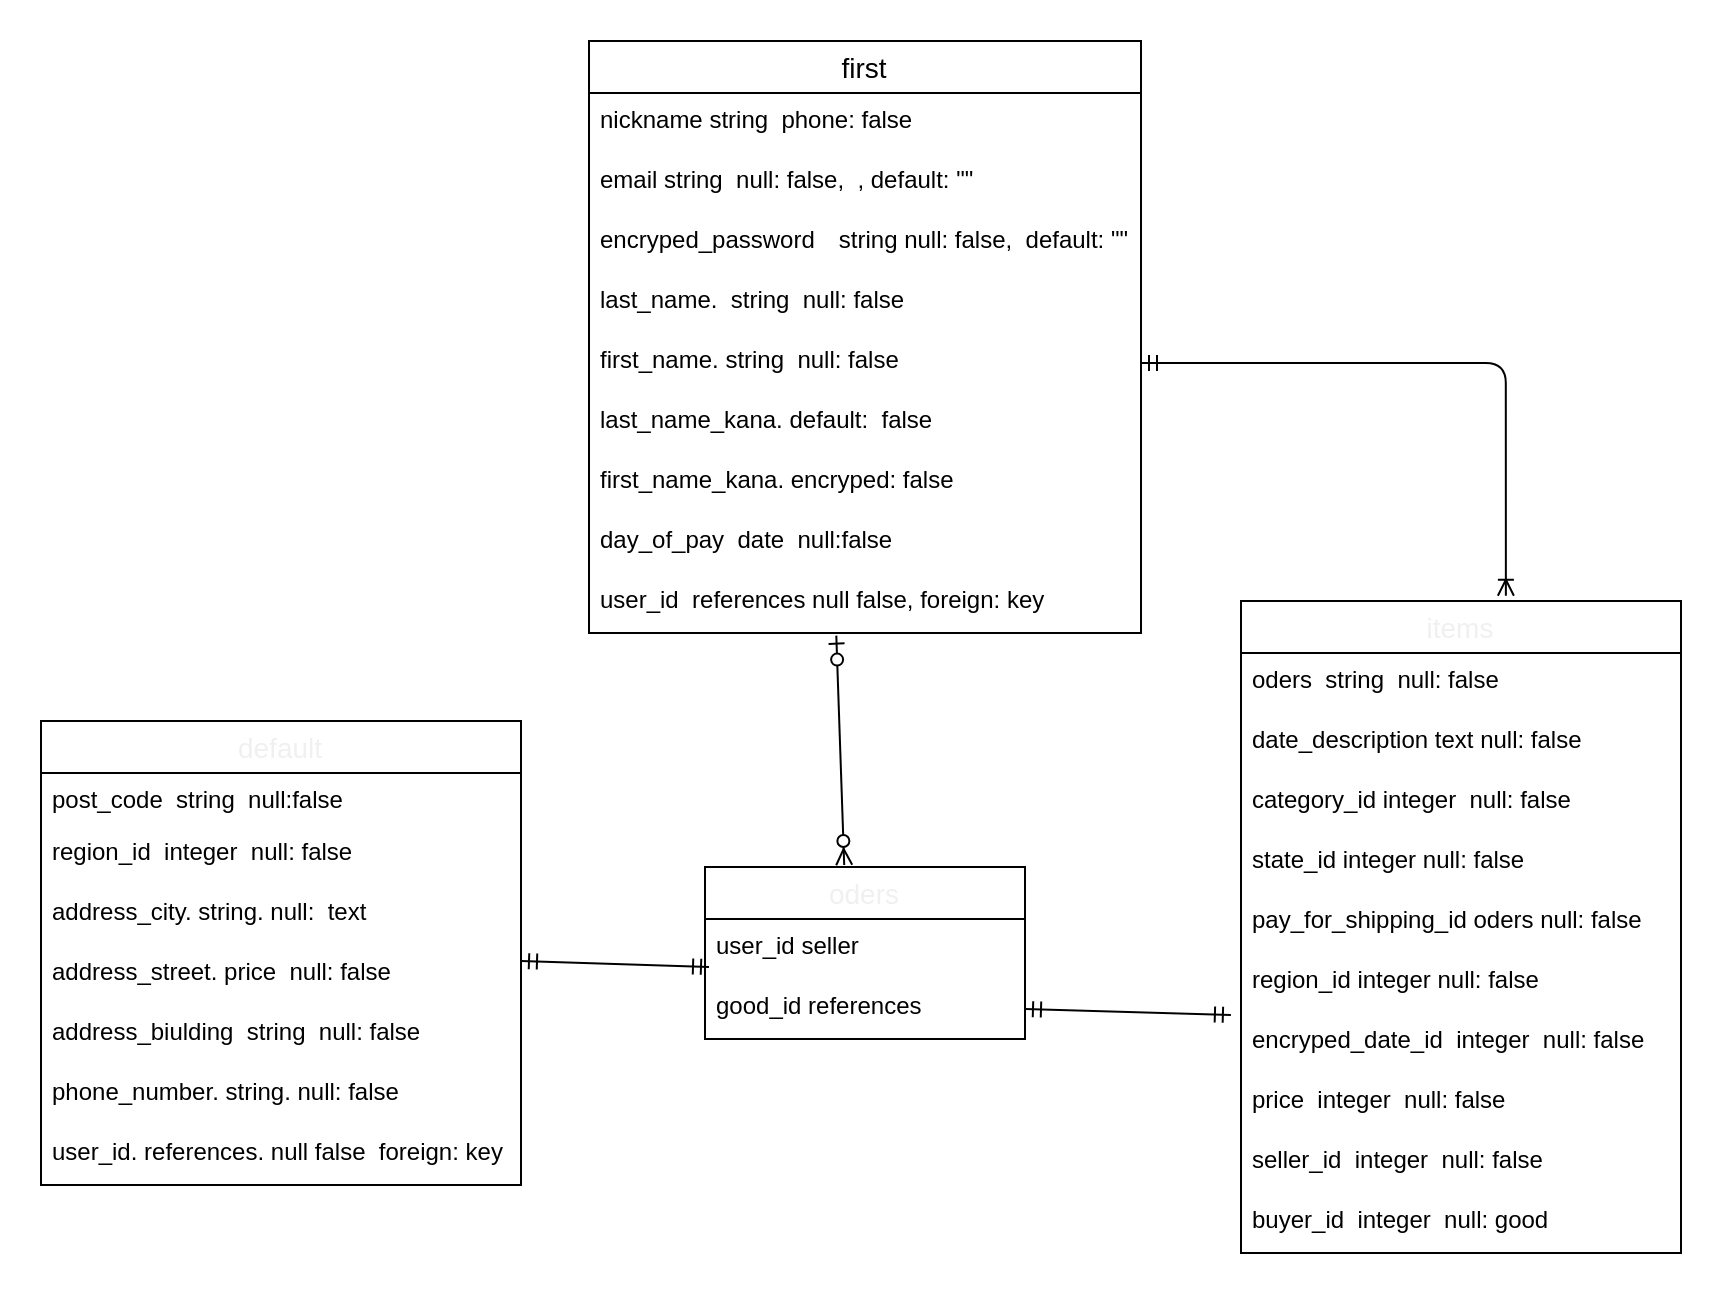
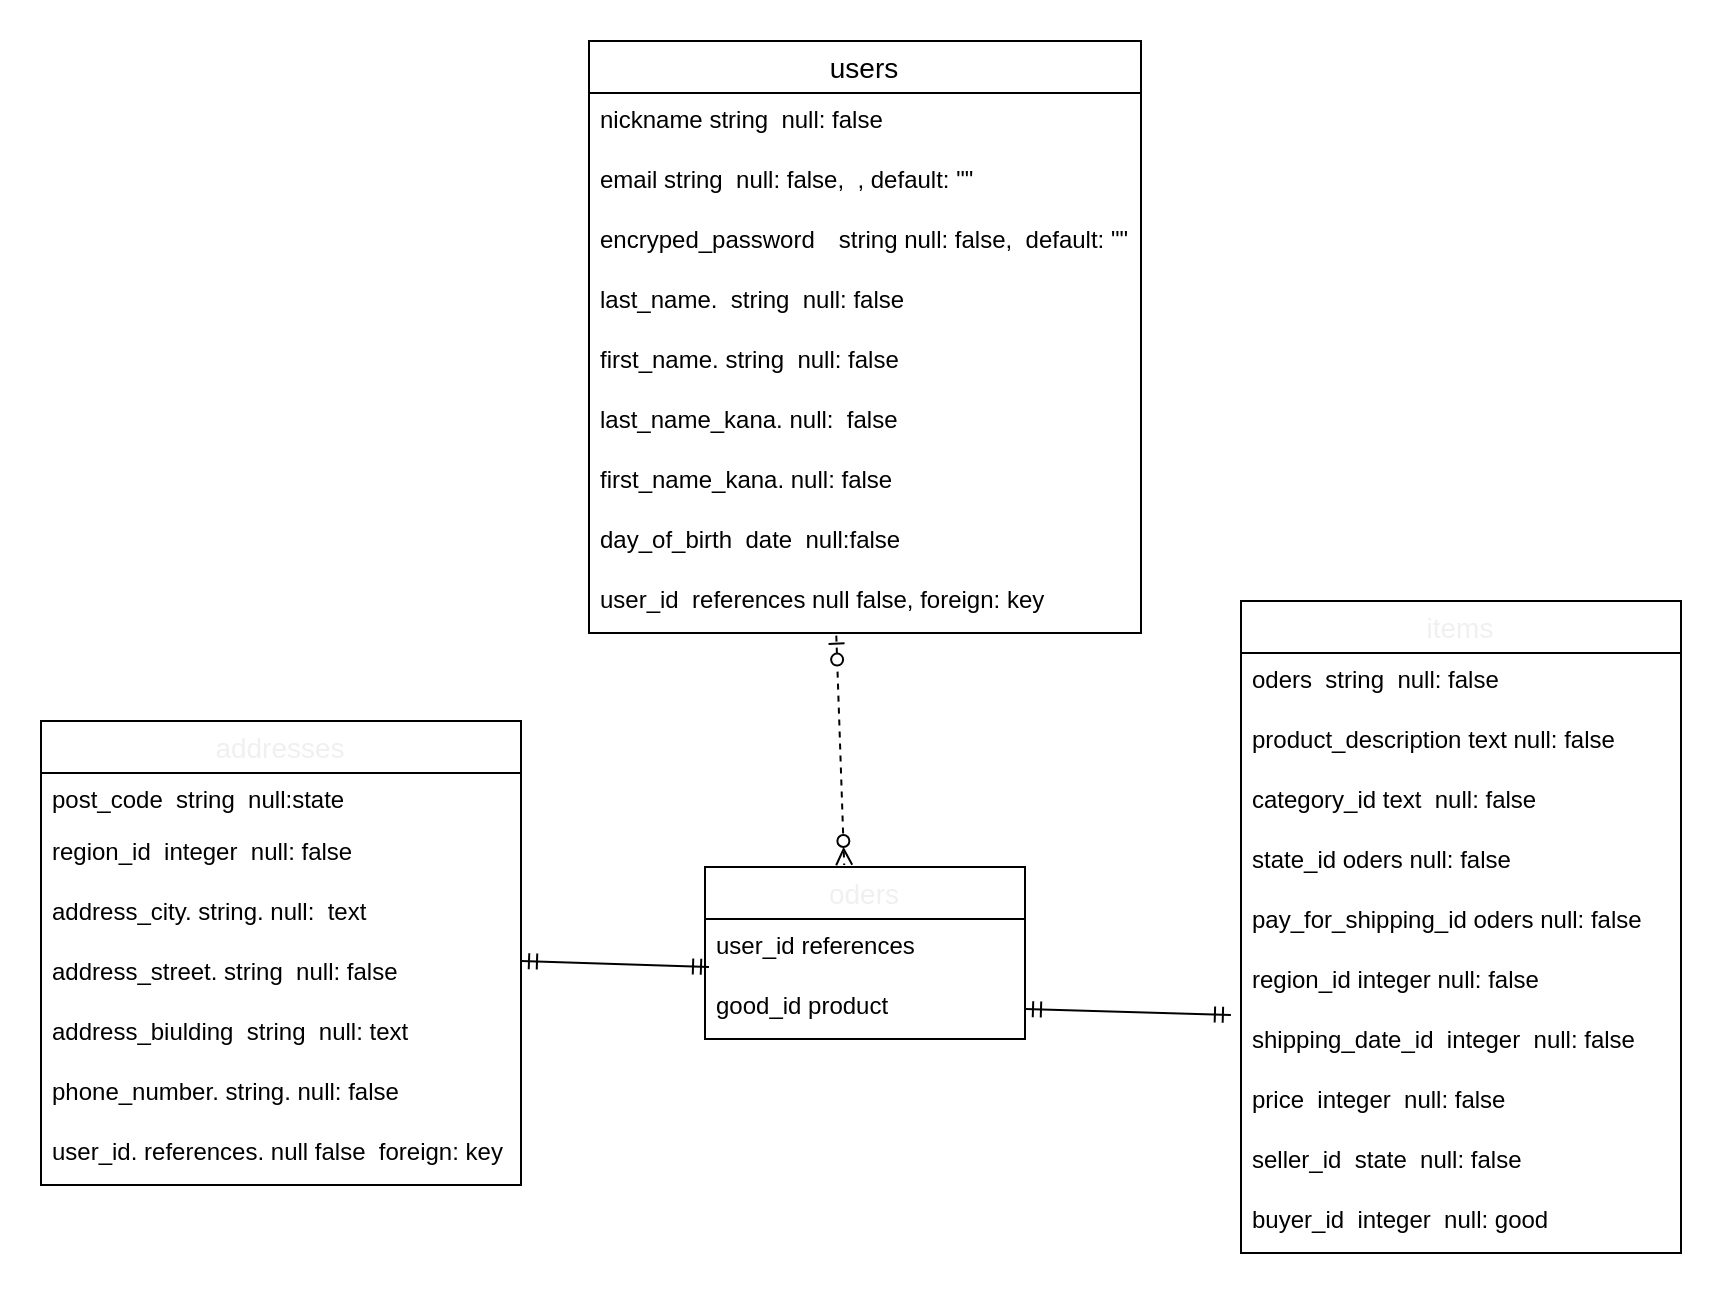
node "first": label "first" -> "users"
node "nickname string phone: false": label "nickname string phone: false" -> "nickname string null: false"
edge "first_name. string null: false" -- "items": removed
node "last_name_kana. default: false": label "last_name_kana. default: false" -> "last_name_kana. null: false"
node "first_name_kana. encryped: false": label "first_name_kana. encryped: false" -> "first_name_kana. null: false"
node "day_of_pay date null:false": label "day_of_pay date null:false" -> "day_of_birth date null:false"
node "date_description text null: false": label "date_description text null: false" -> "product_description text null: false"
edge "user_id references null false, foreign: key" -- "oders": style solid -> dashed
node "default": label "default" -> "addresses"
node "post_code string null:false": label "post_code string null:false" -> "post_code string null:state"
node "category_id integer null: false": label "category_id integer null: false" -> "category_id text null: false"
node "state_id integer null: false": label "state_id integer null: false" -> "state_id oders null: false"
node "user_id seller": label "user_id seller" -> "user_id references"
node "address_street. price null: false": label "address_street. price null: false" -> "address_street. string null: false"
node "good_id references": label "good_id references" -> "good_id product"
node "address_biulding string null: false": label "address_biulding string null: false" -> "address_biulding string null: text"
node "encryped_date_id integer null: false": label "encryped_date_id integer null: false" -> "shipping_date_id integer null: false"
node "seller_id integer null: false": label "seller_id integer null: false" -> "seller_id state null: false"
